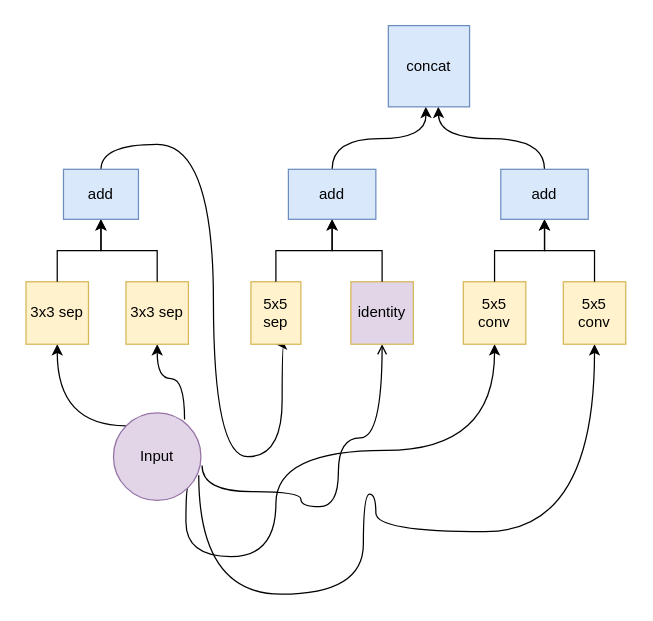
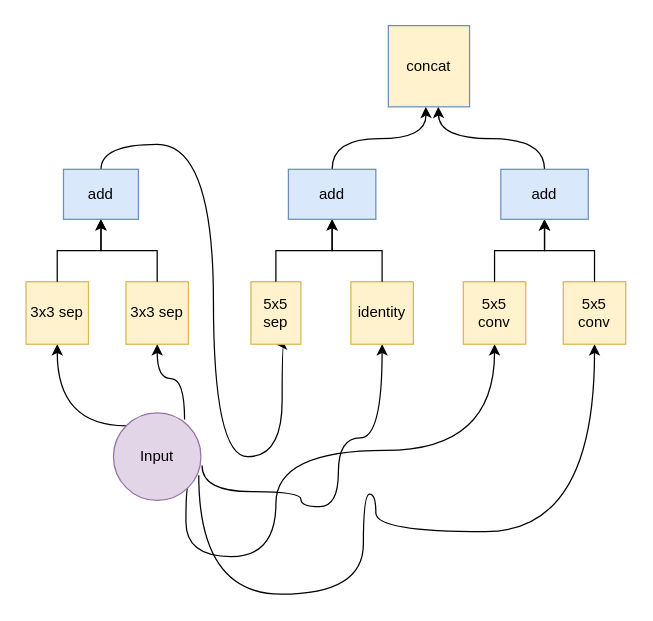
node "concat": fillcolor #dae8fc -> #fff2cc
node "identity": fillcolor #e1d5e7 -> #fff2cc
edge "Input" -> "identity": arrowhead open -> classic
